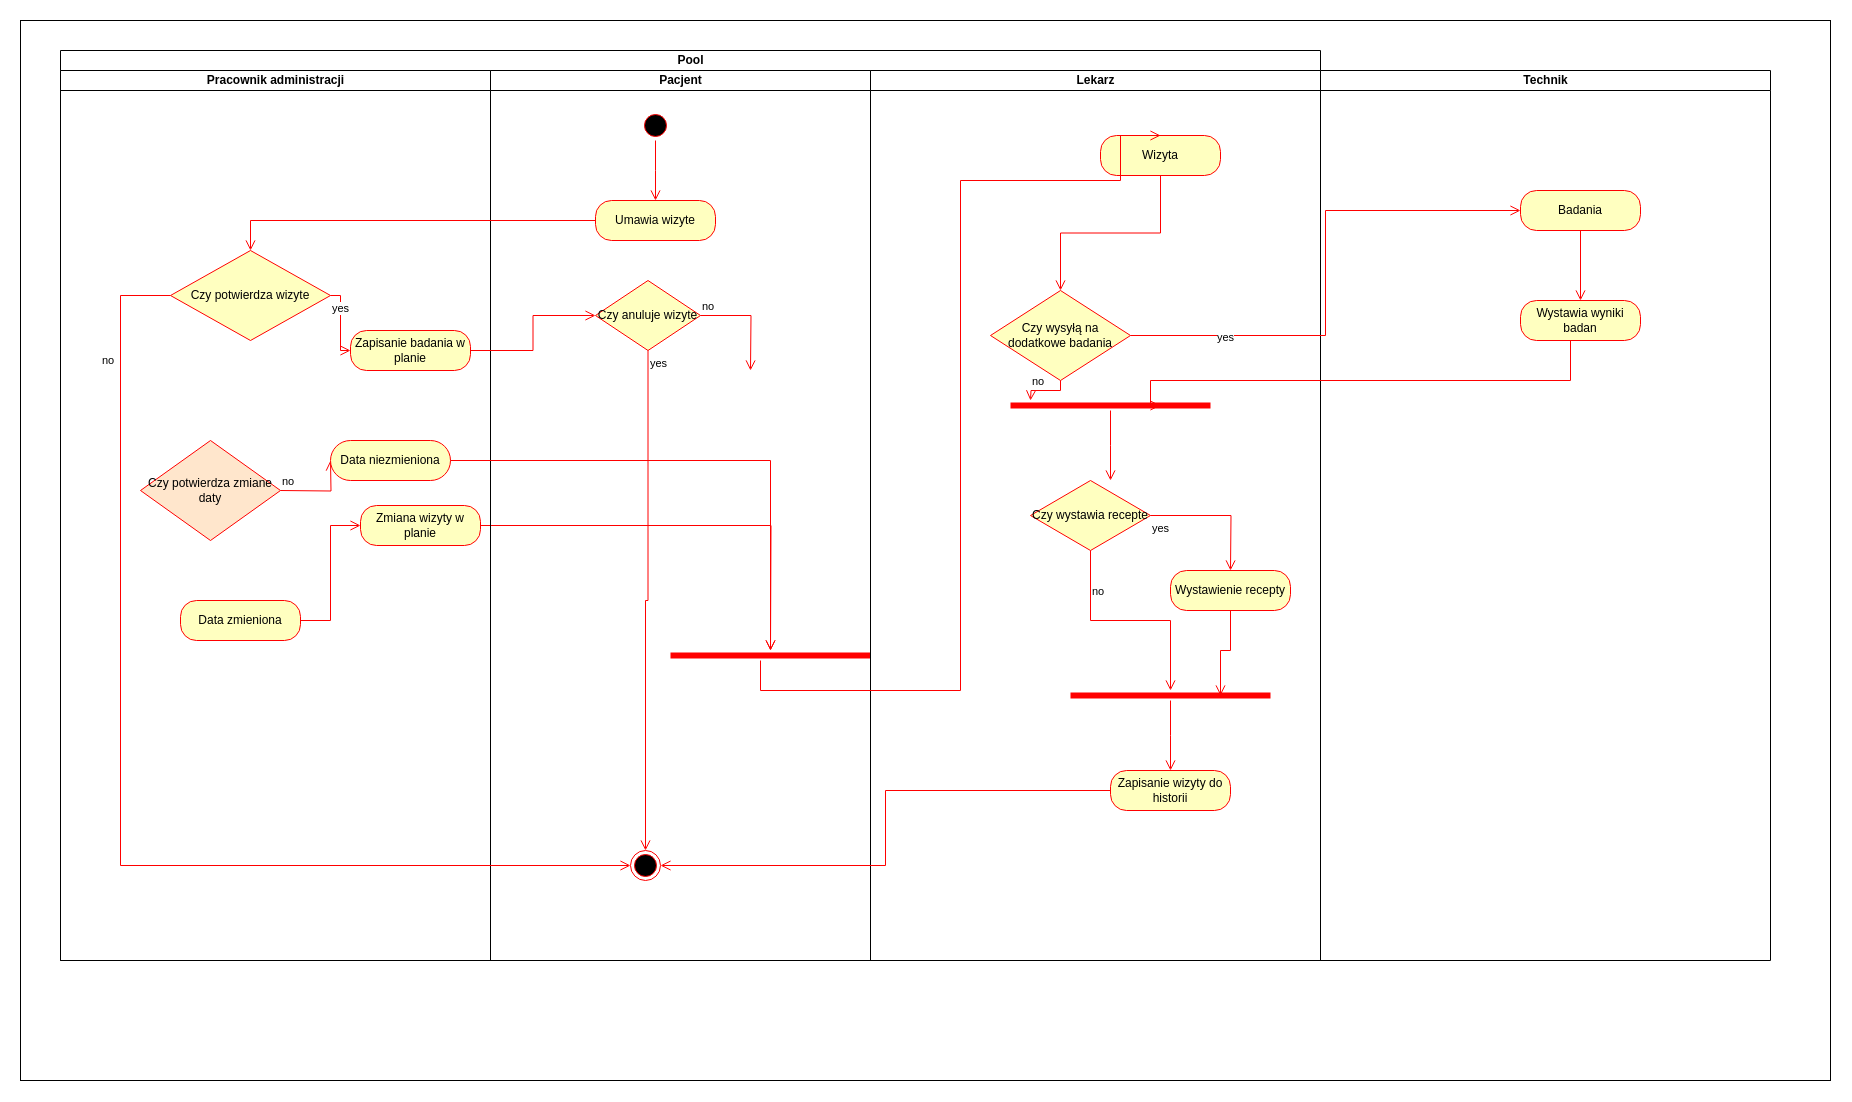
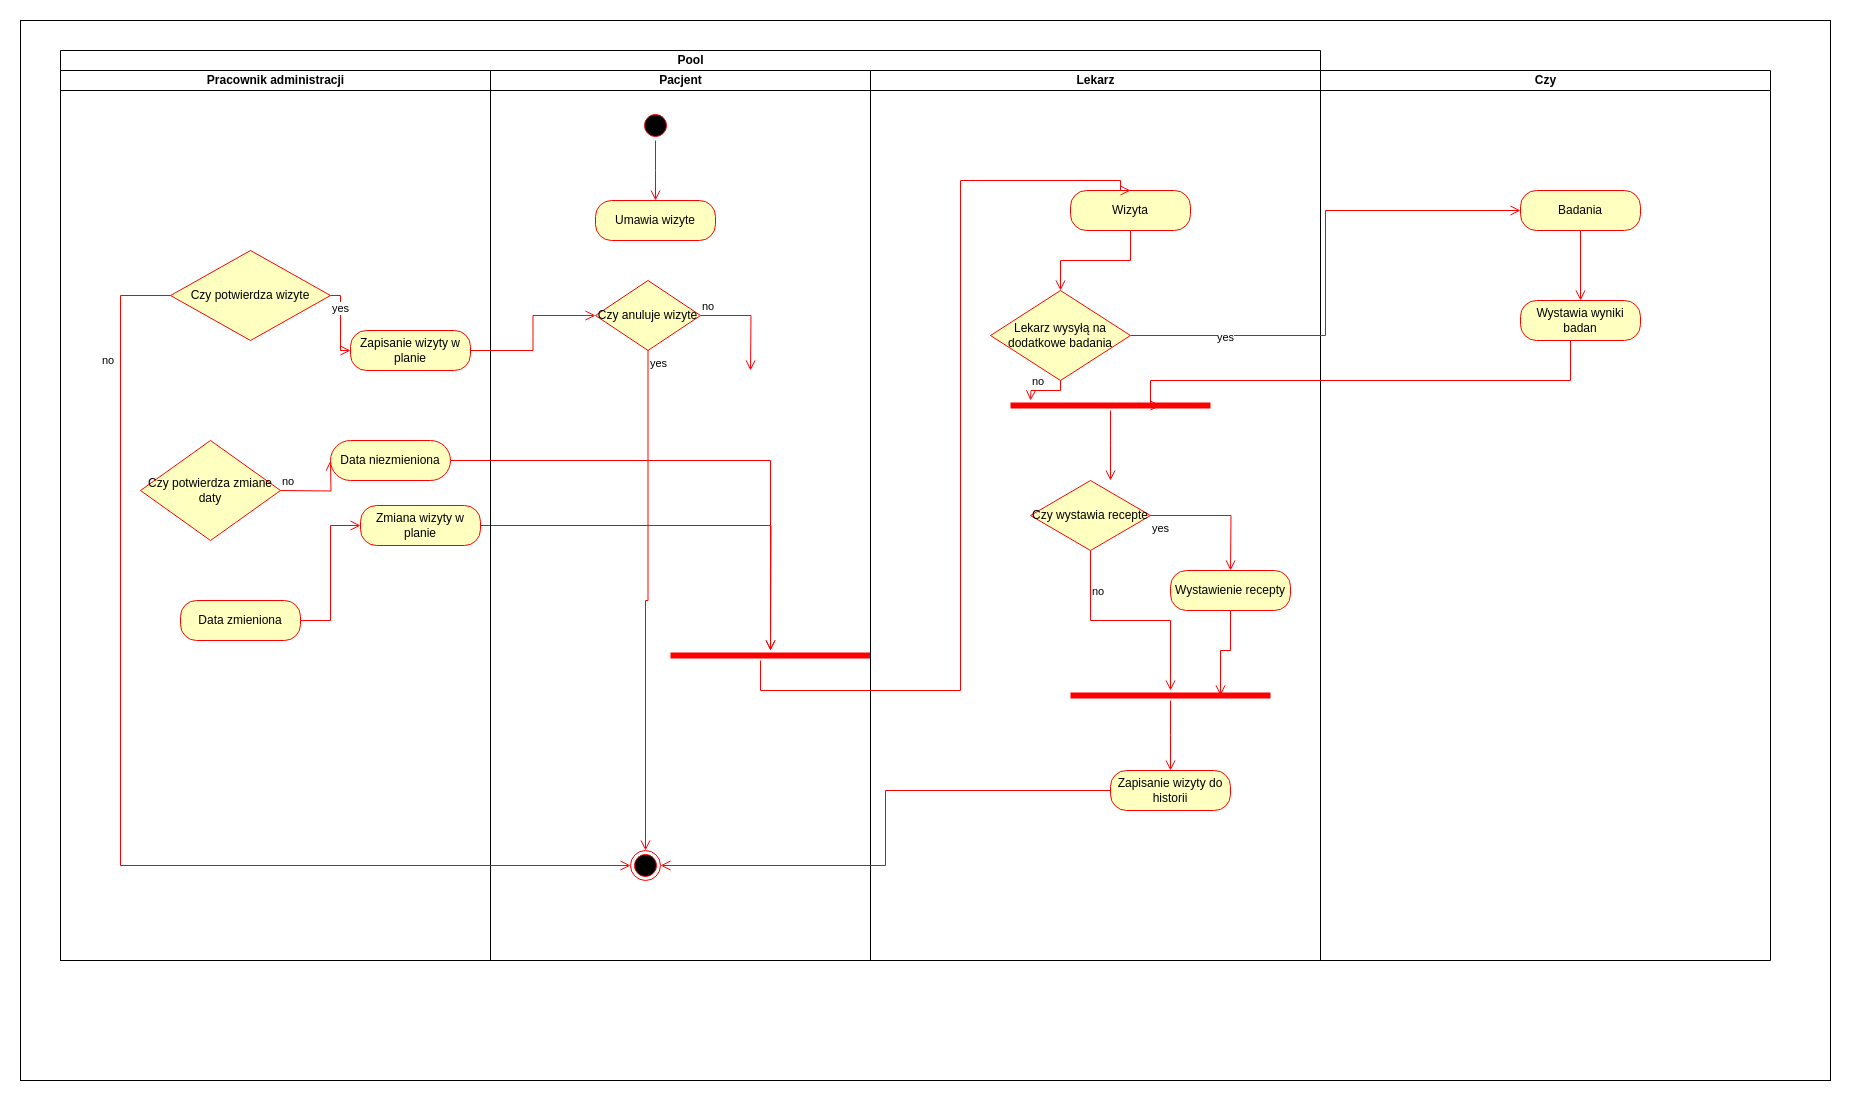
node "Technik": label "Technik" -> "Czy"
node "Wizyta": moved (1161, 156) -> (1131, 211)
edge "Umawia wizyte" -> "Czy potwierdza wizyte": removed
node "Czy wysyłą na dodatkowe badania": label "Czy wysyłą na dodatkowe badania" -> "Lekarz wysyłą na dodatkowe badania"
node "Zapisanie badania w planie": label "Zapisanie badania w planie" -> "Zapisanie wizyty w planie"
node "Czy potwierdza zmiane daty": fillcolor #ffe6cc -> #ffffc0
